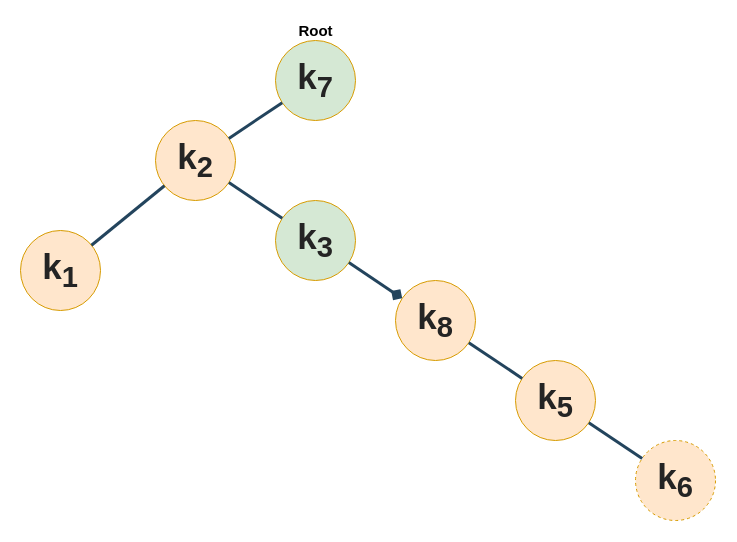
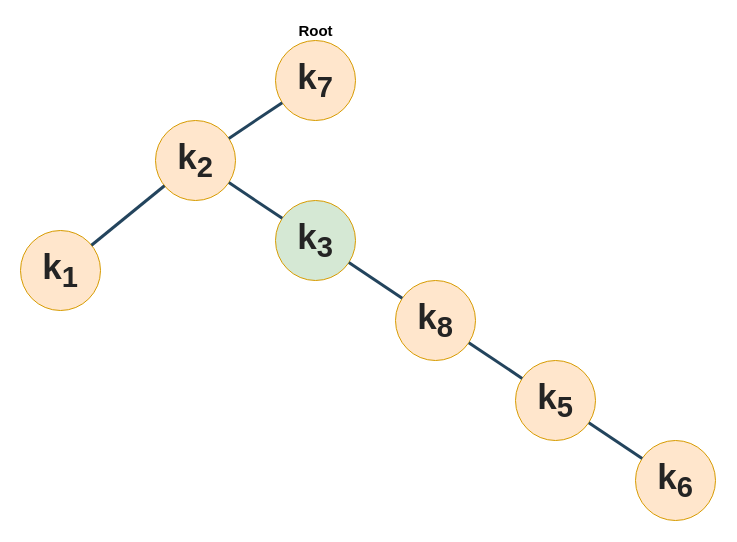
node "k7": fillcolor #d5e8d4 -> #ffe6cc
edge "k3" -> "k8": arrowhead diamond -> none
node "k6": style dashed -> solid
